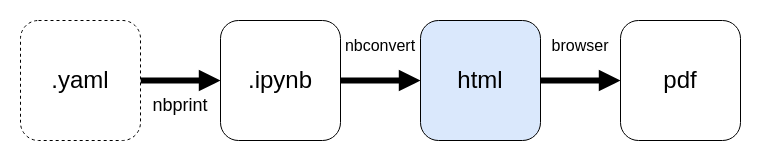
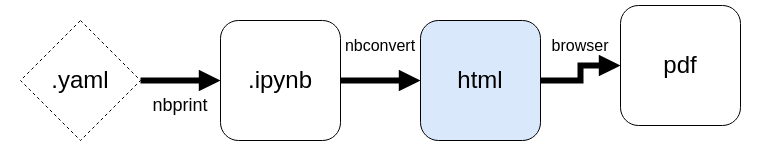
node ".yaml": shape rounded rectangle -> diamond
node "pdf": moved (681, 81) -> (681, 66)
